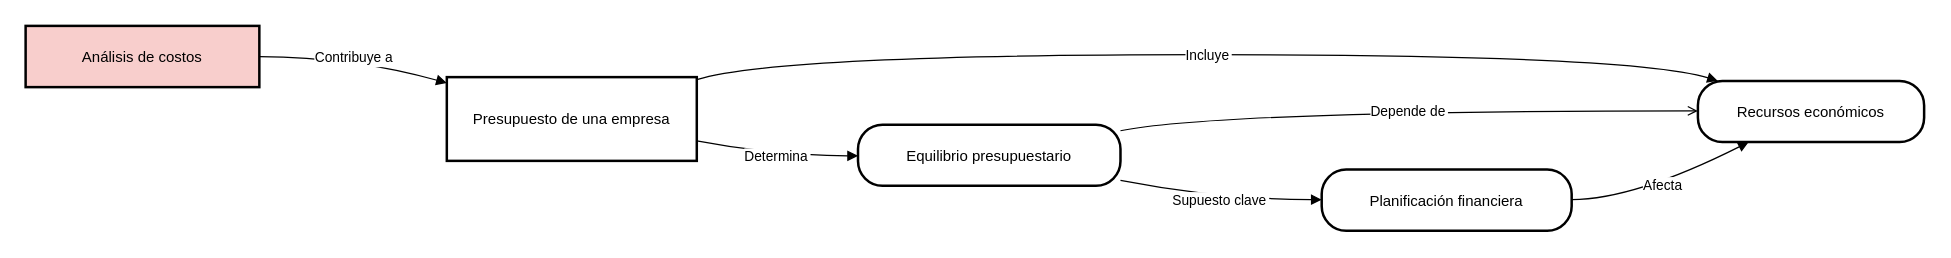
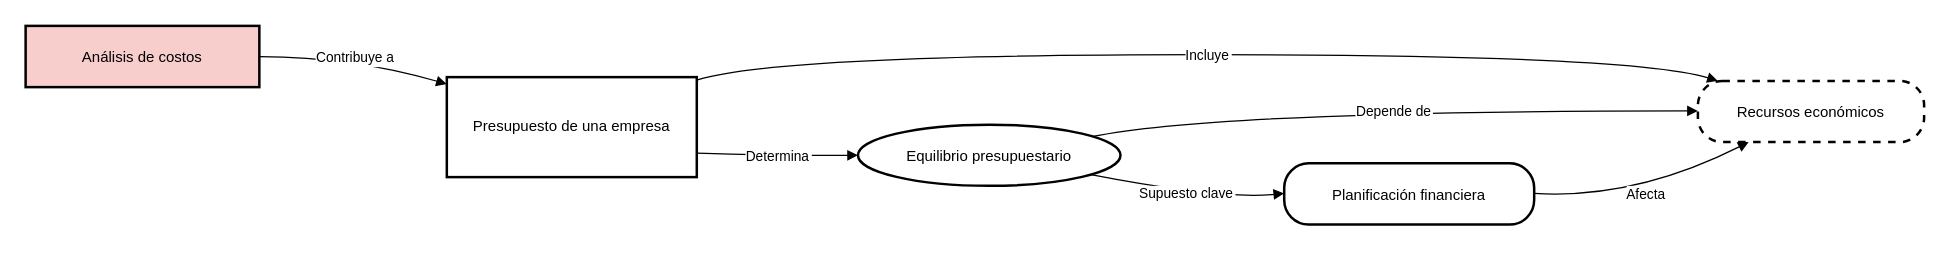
edge "Equilibrio presupuestario" -> "Recursos económicos": arrowhead open -> block
node "Recursos económicos": style solid -> dashed
node "Presupuesto de una empresa": size 250x84 -> 250x100
node "Equilibrio presupuestario": shape rounded rectangle -> ellipse
node "Planificación financiera": moved (1447, 200) -> (1409, 194)
